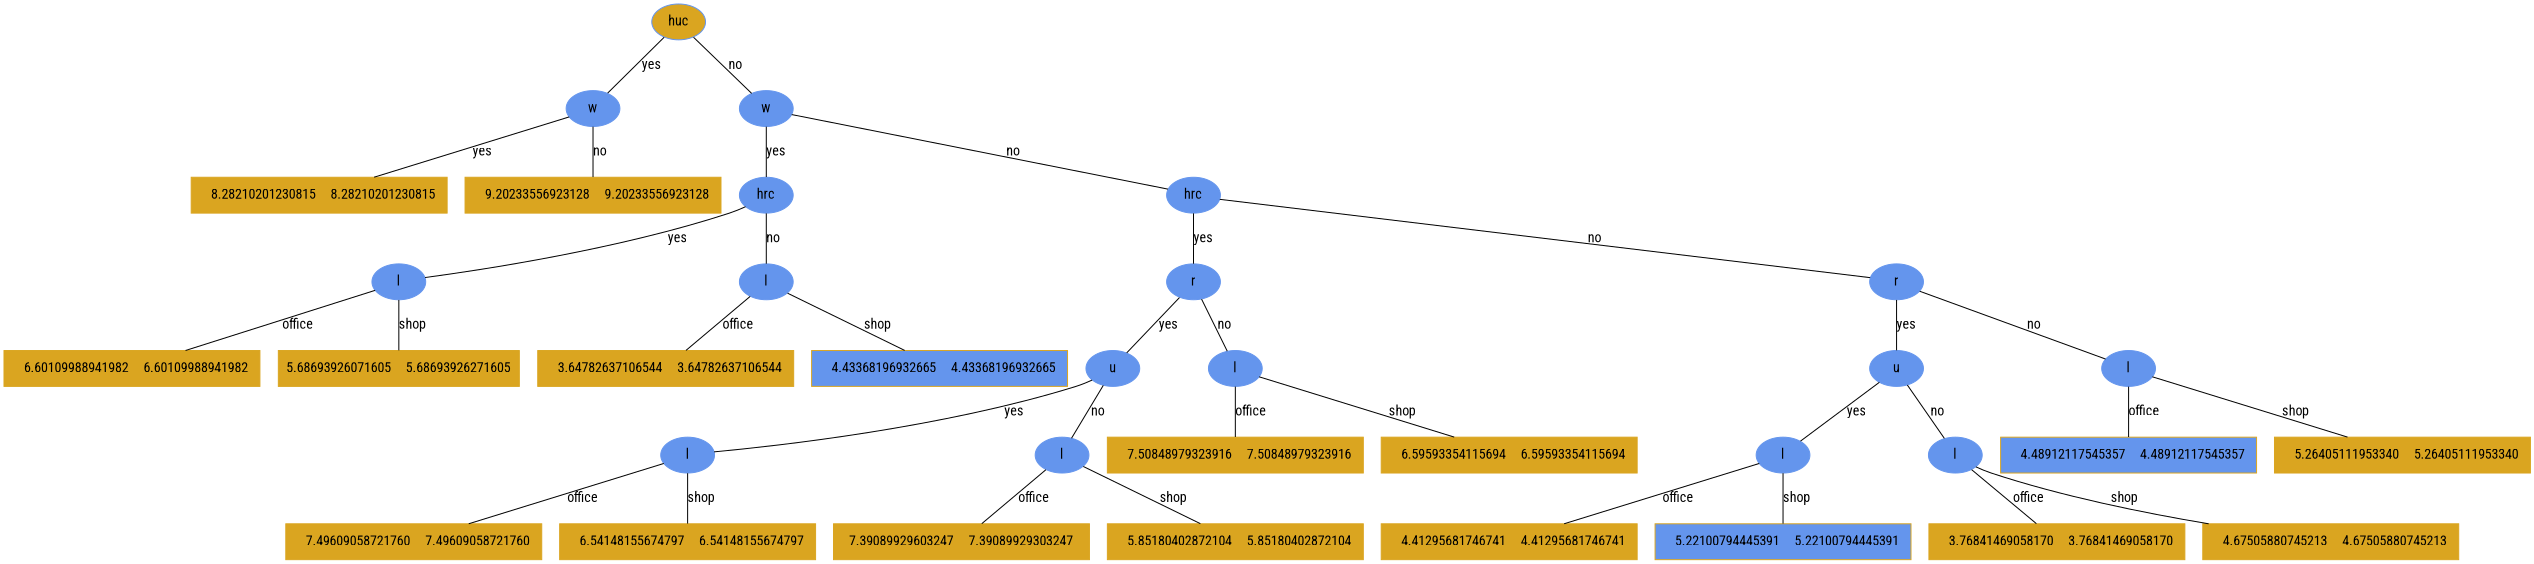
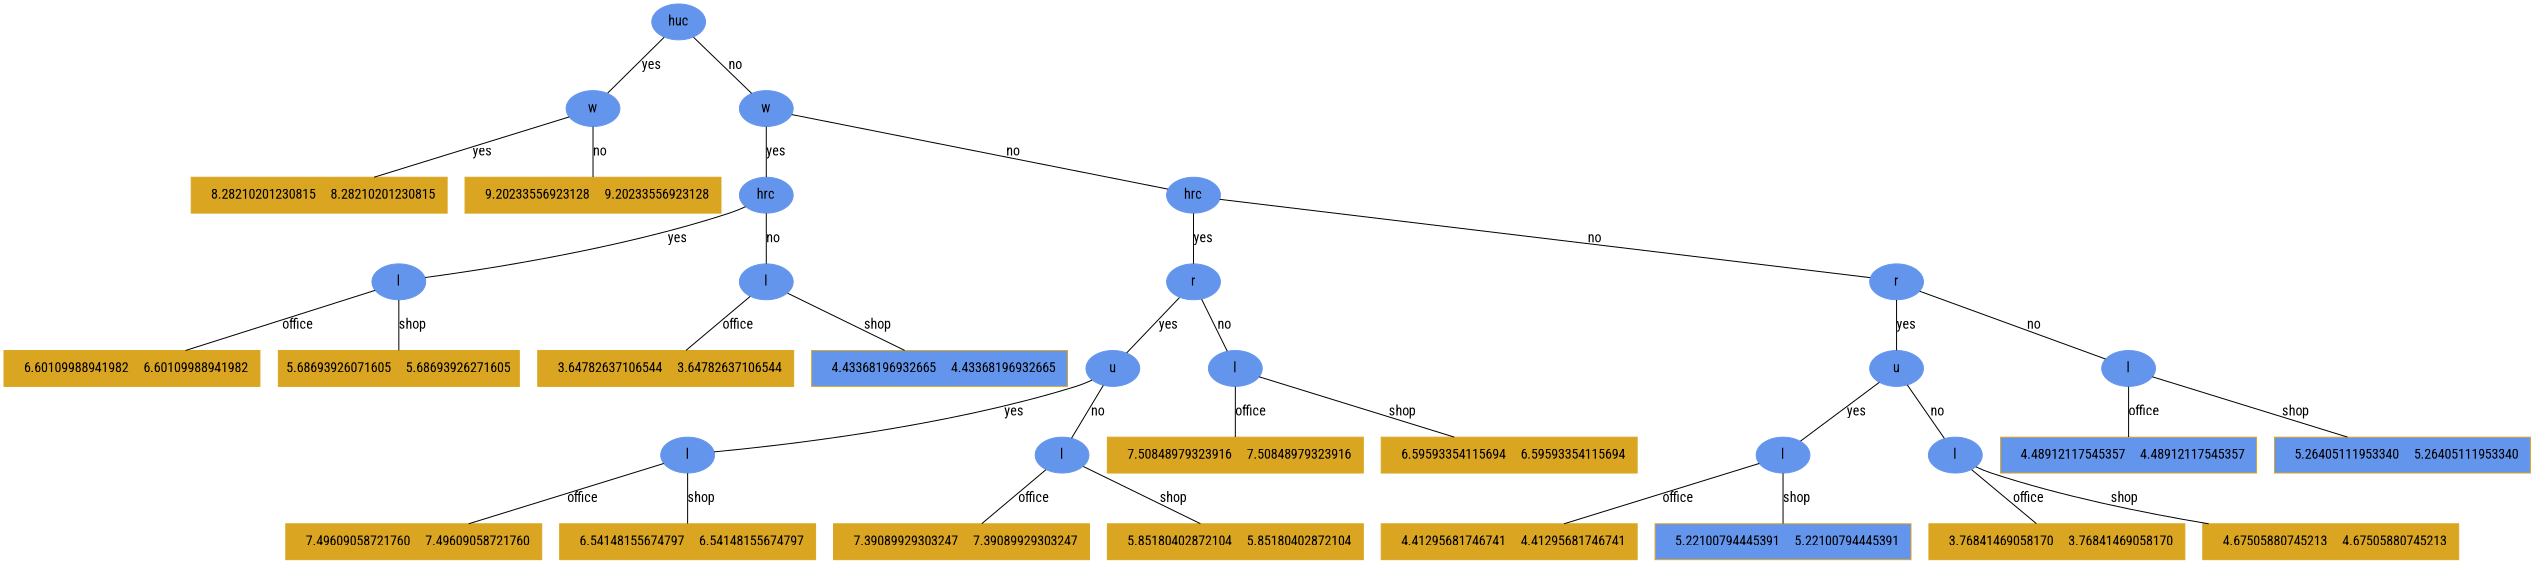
node "huc": fillcolor goldenrod -> cornflowerblue
node "5.26405111953340     5.26405111953340": fillcolor goldenrod -> cornflowerblue
node "7.39089929603247     7.39089929303247": label "7.39089929603247     7.39089929303247" -> "7.39089929303247     7.39089929303247"
